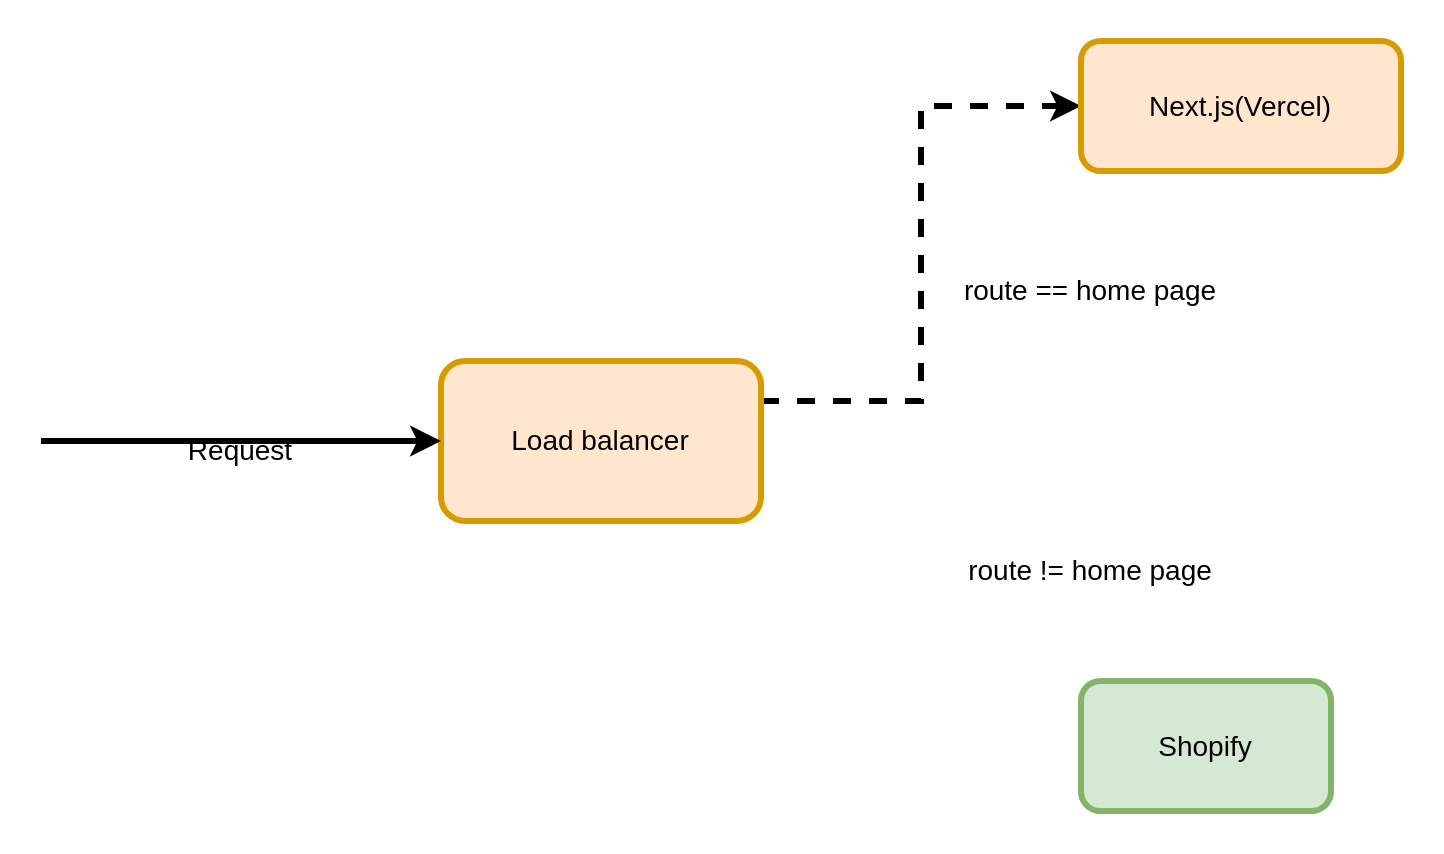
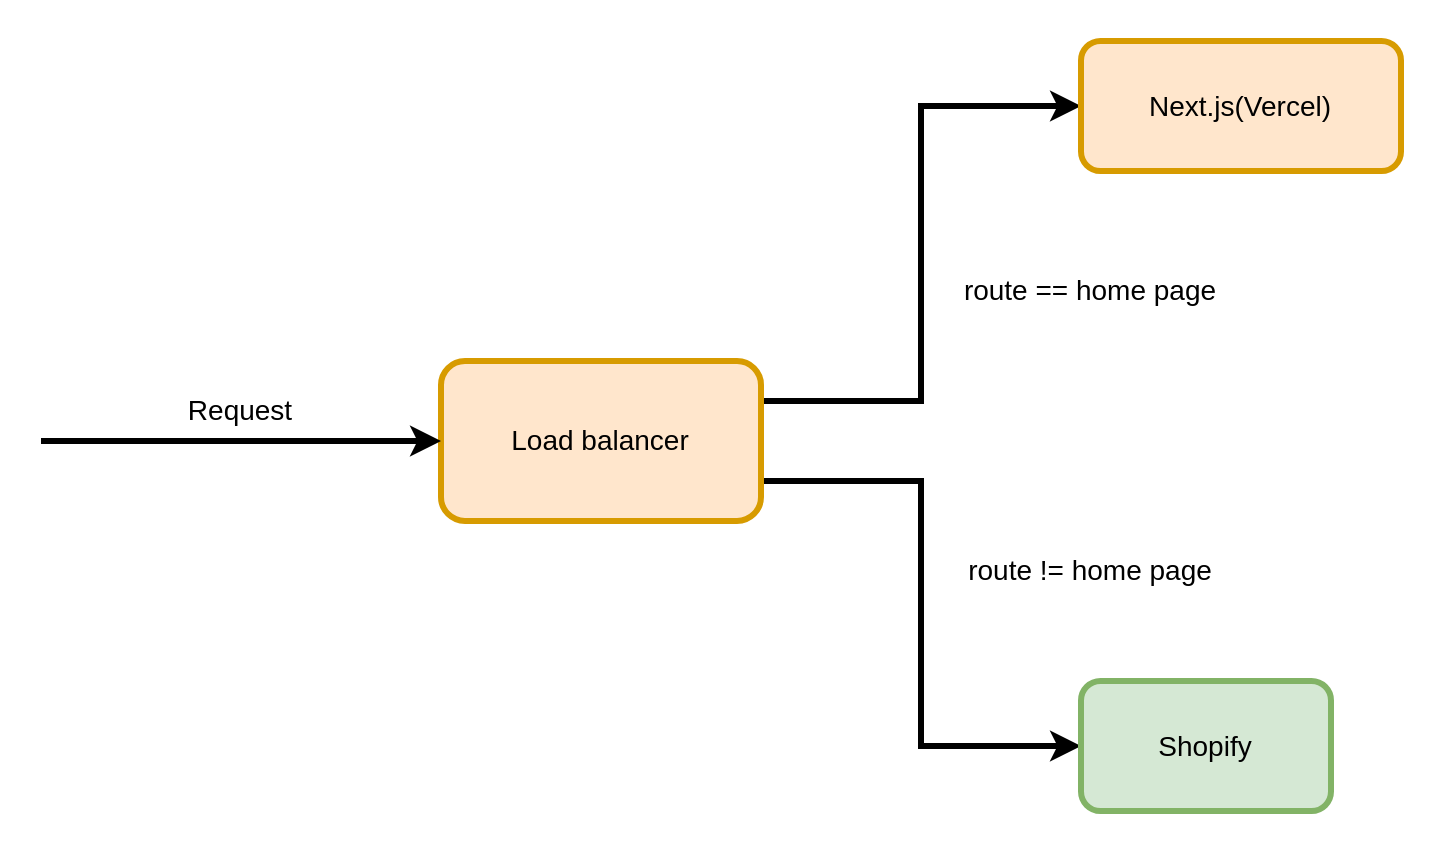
edge "Load balancer" -> "Next.js(Vercel)": style dashed -> solid
node "Request": moved (241, 451) -> (241, 411)
edge "Load balancer" -> "Shopify": added
